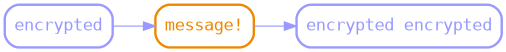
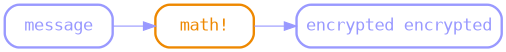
node "encrypted": label "encrypted" -> "message"
node "message!": label "message!" -> "math!"
